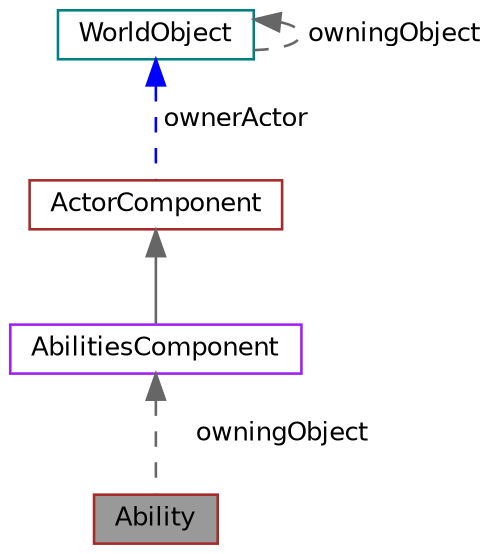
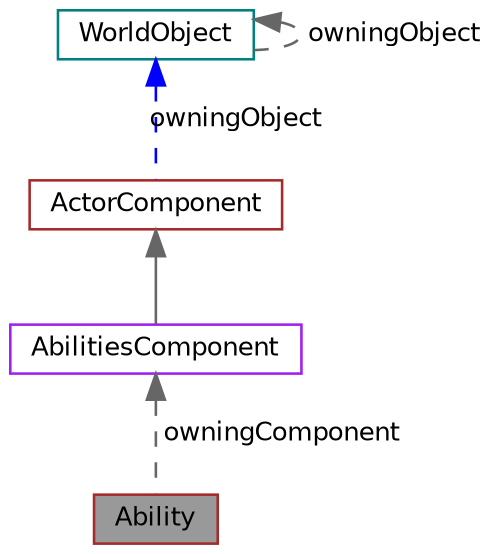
edge "ActorComponent" -> "WorldObject": label " ownerActor" -> " owningObject"
edge "Ability" -> "AbilitiesComponent": label " owningObject" -> " owningComponent"
